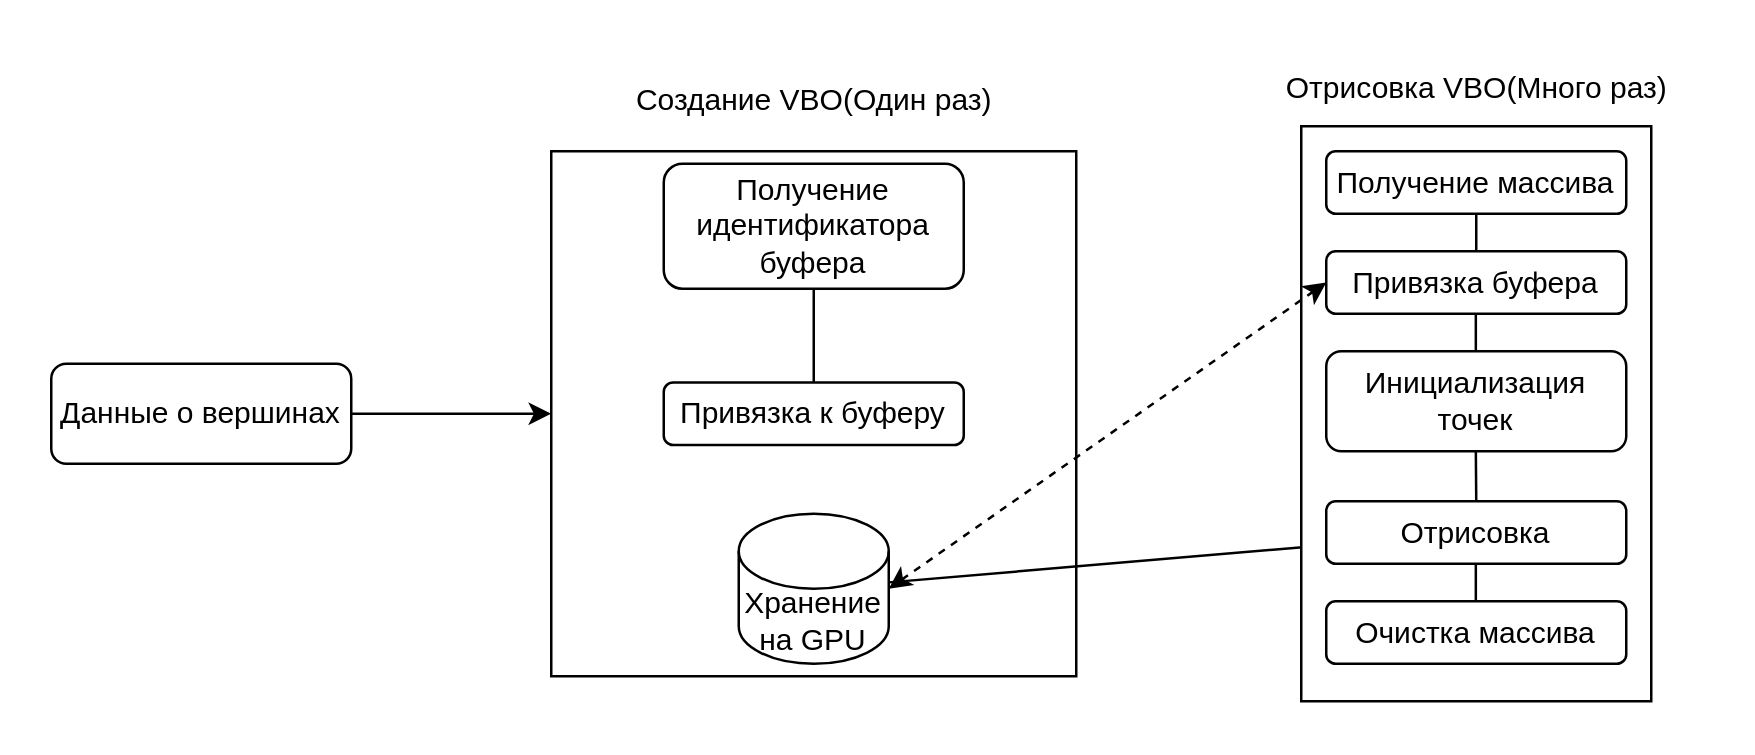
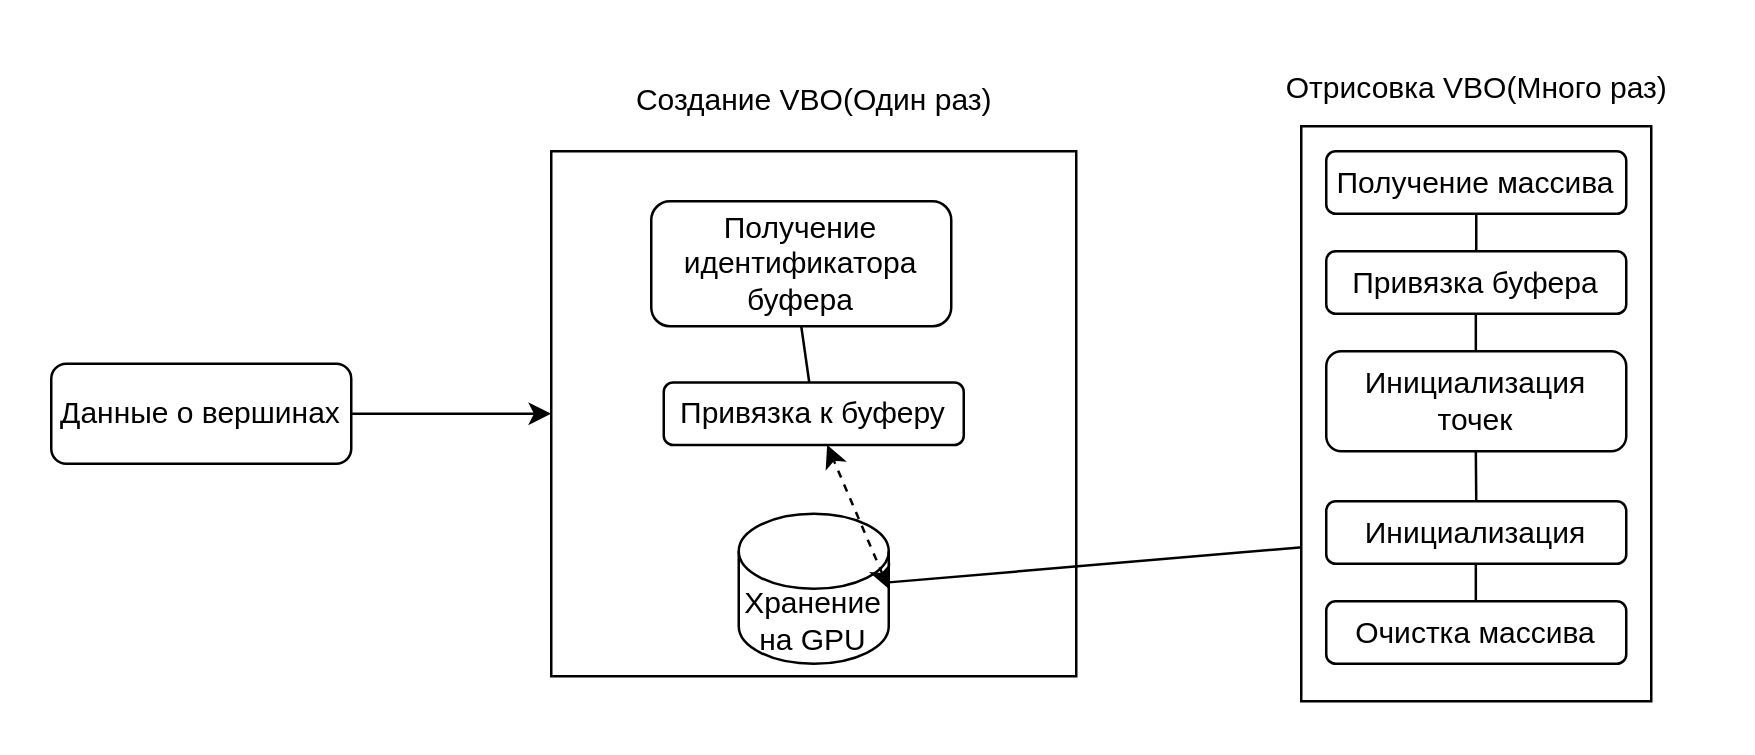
node "Получение идентификатора буфера": moved (814, 226) -> (801, 264)
edge "Привязка буфера" -- "Хранение на GPU": now "Привязка к буферу" -- "Хранение на GPU"
node "Отрисовка": label "Отрисовка" -> "Инициализация"
